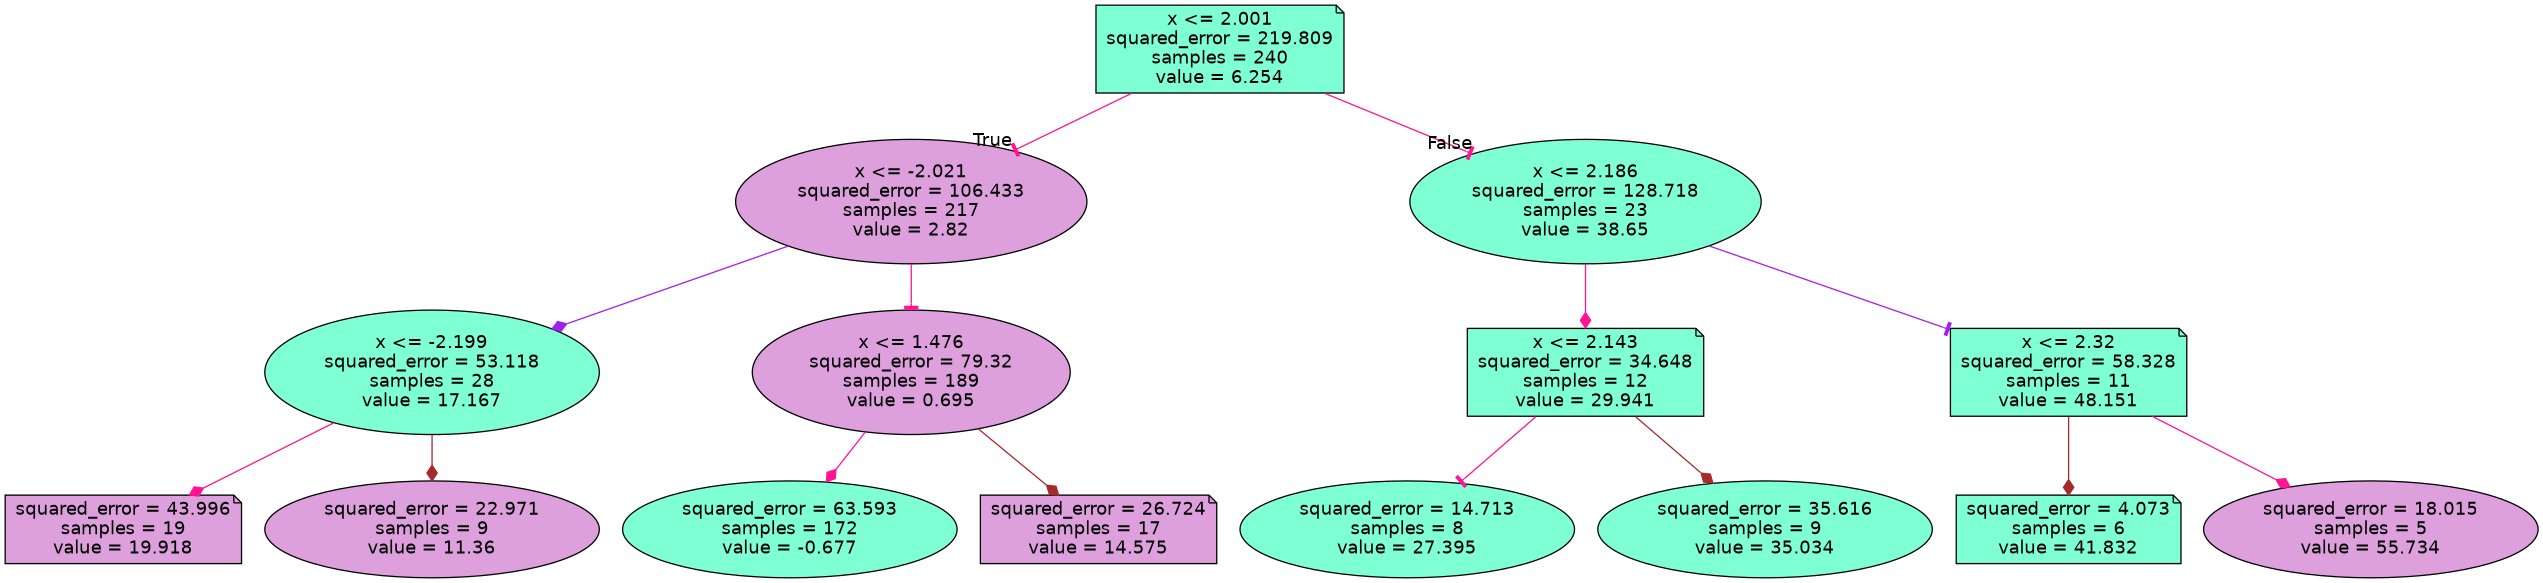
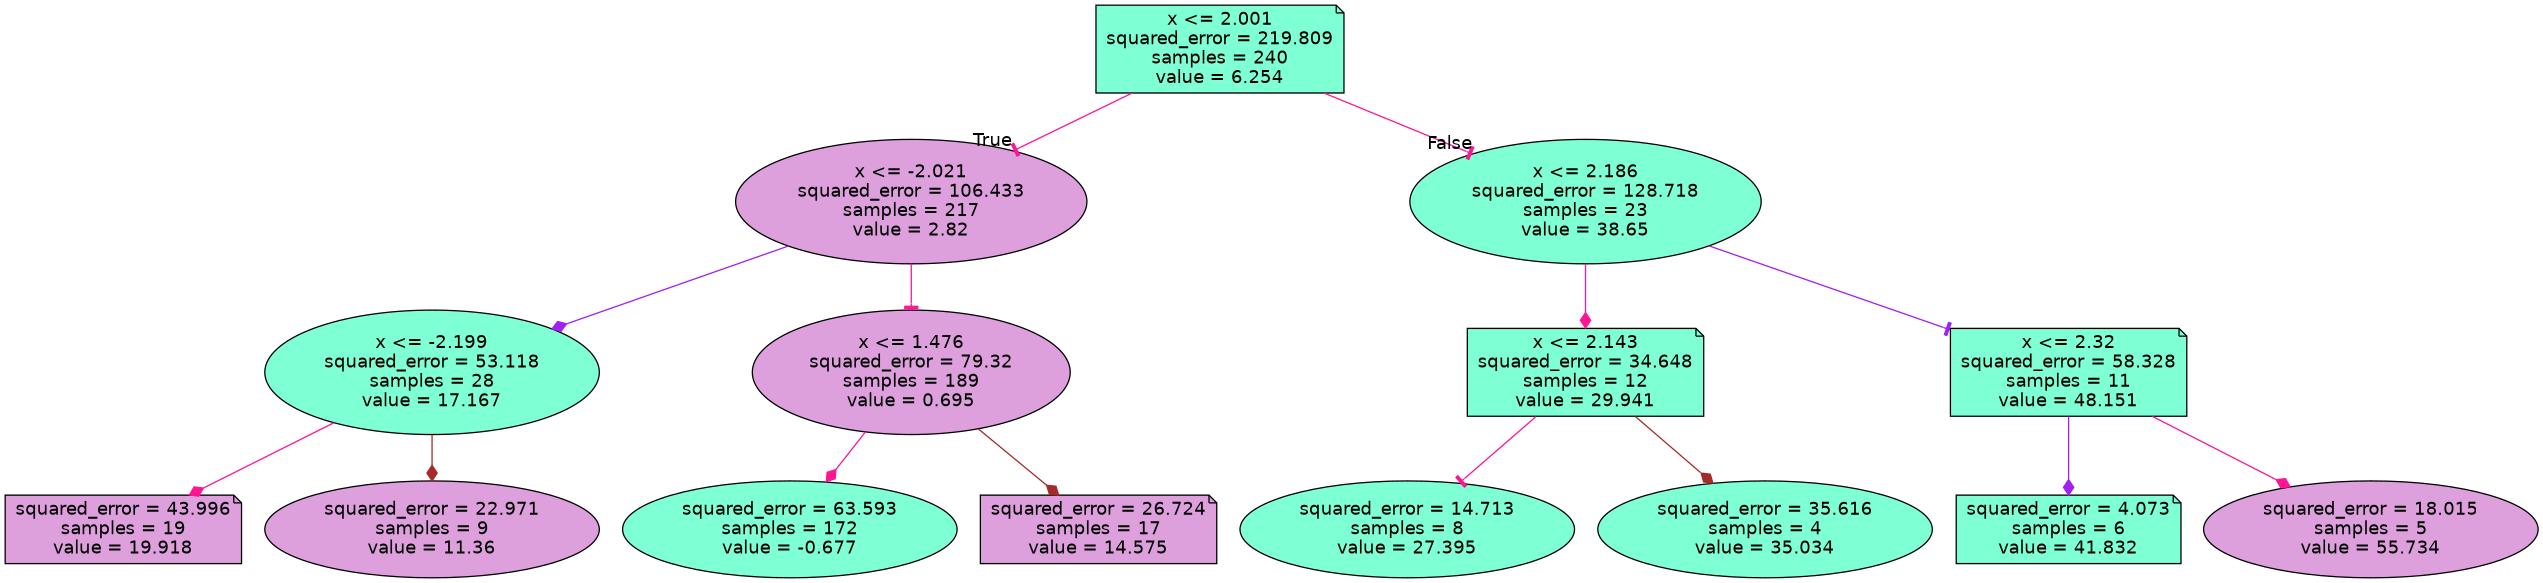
edge "x <= 2.32 squared_error = 58.328 samples = 11 value = 48.151" -> "squared_error = 4.073 samples = 6 value = 41.832": color brown -> purple
node "squared_error = 35.616 samples = 9 value = 35.034": label "squared_error = 35.616 samples = 9 value = 35.034" -> "squared_error = 35.616 samples = 4 value = 35.034"
